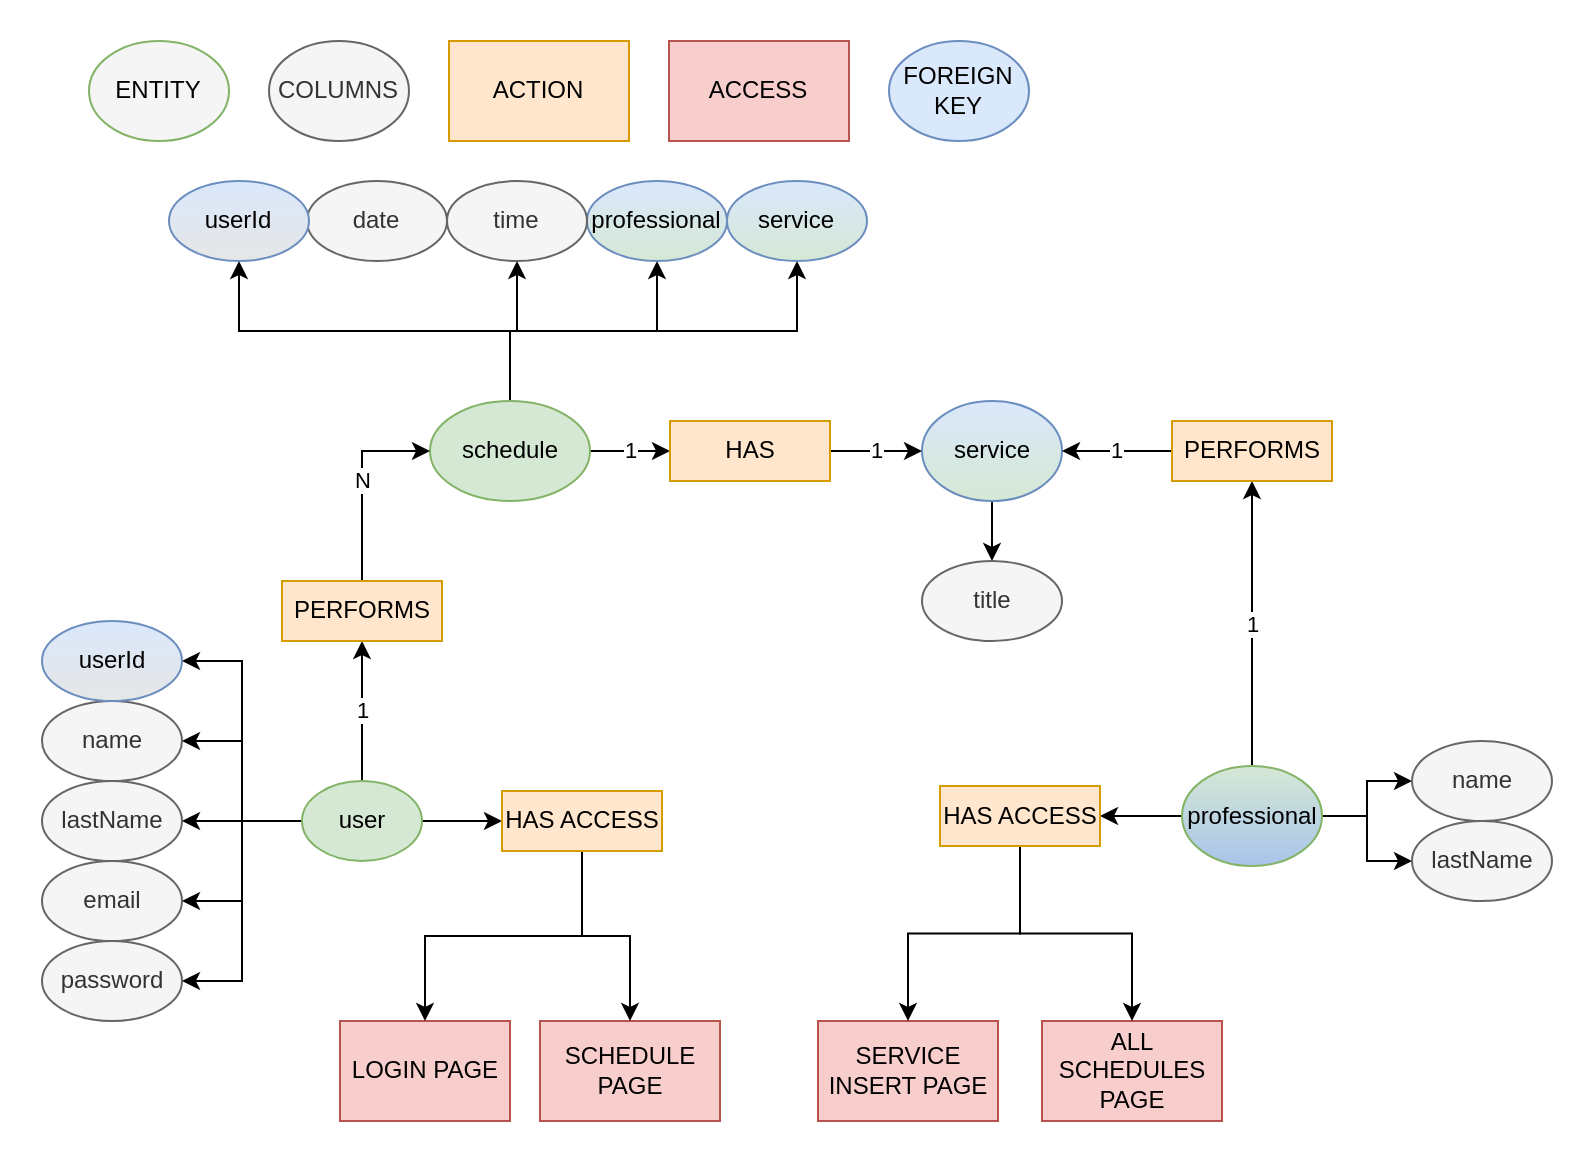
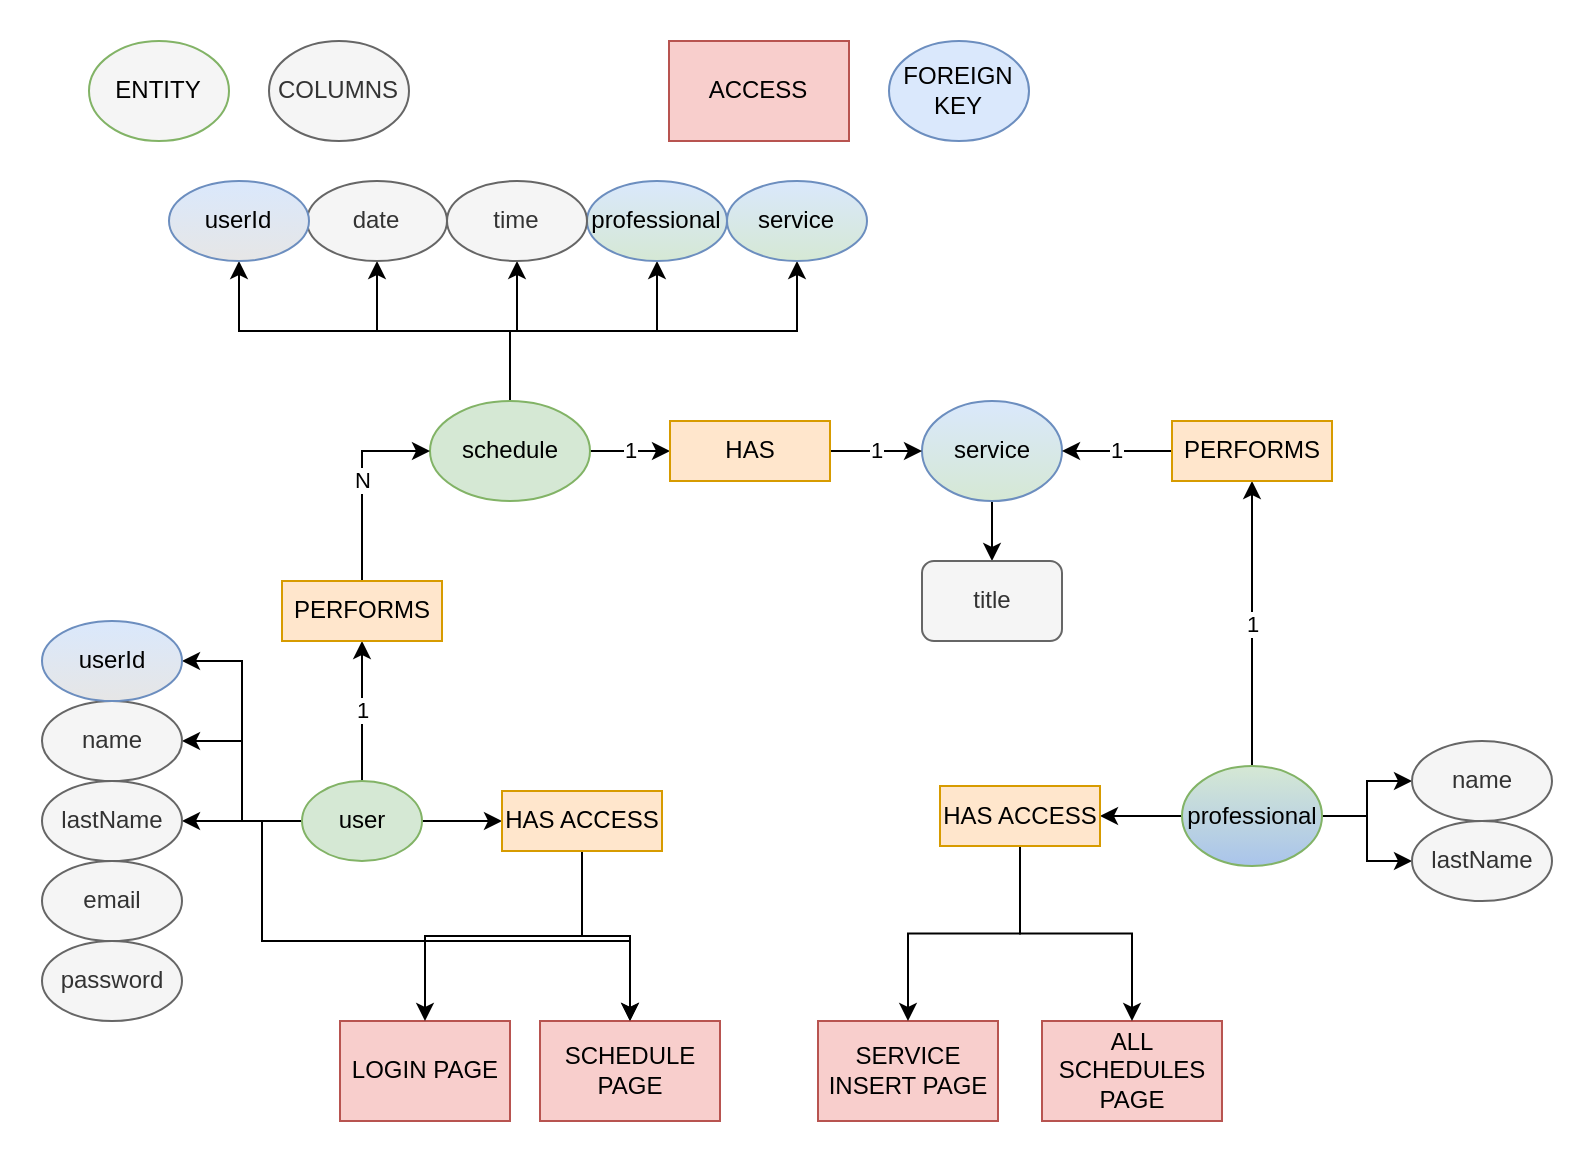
node "ACTION": removed
edge "schedule" -> "date": added
node "title": shape ellipse -> rounded rectangle
edge "user" -> "email": now "user" -> "SCHEDULE PAGE"
edge "user" -> "password": removed
